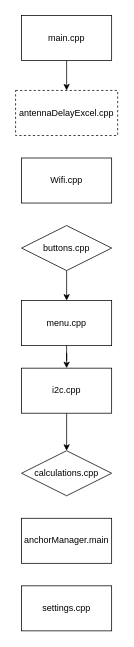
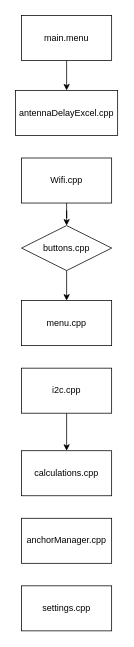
node "main.cpp": label "main.cpp" -> "main.menu"
node "antennaDelayExcel.cpp": style dashed -> solid
edge "Wifi.cpp" -> "buttons.cpp": added
edge "menu.cpp" -> "i2c.cpp": removed
node "calculations.cpp": shape diamond -> rectangle
node "anchorManager.main": label "anchorManager.main" -> "anchorManager.cpp"
